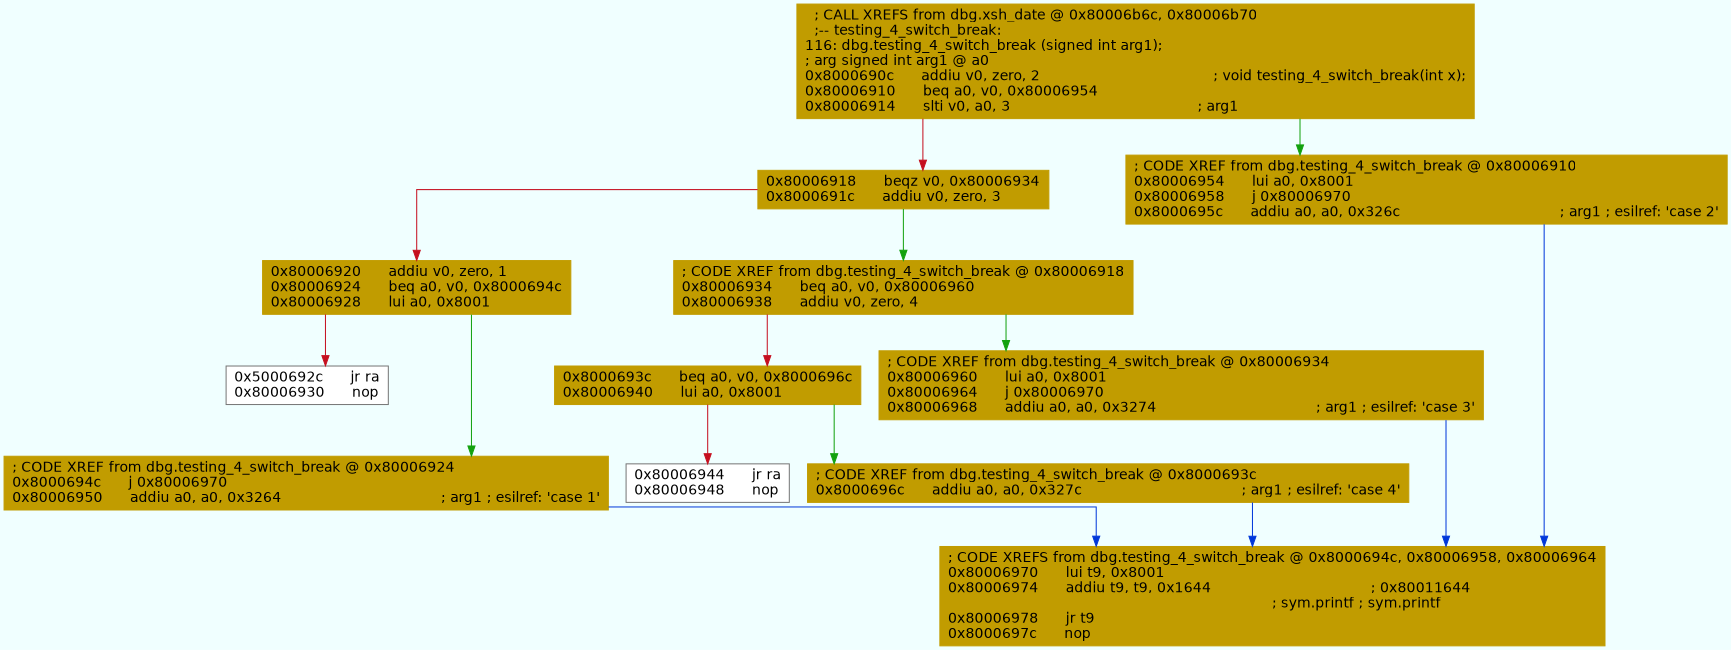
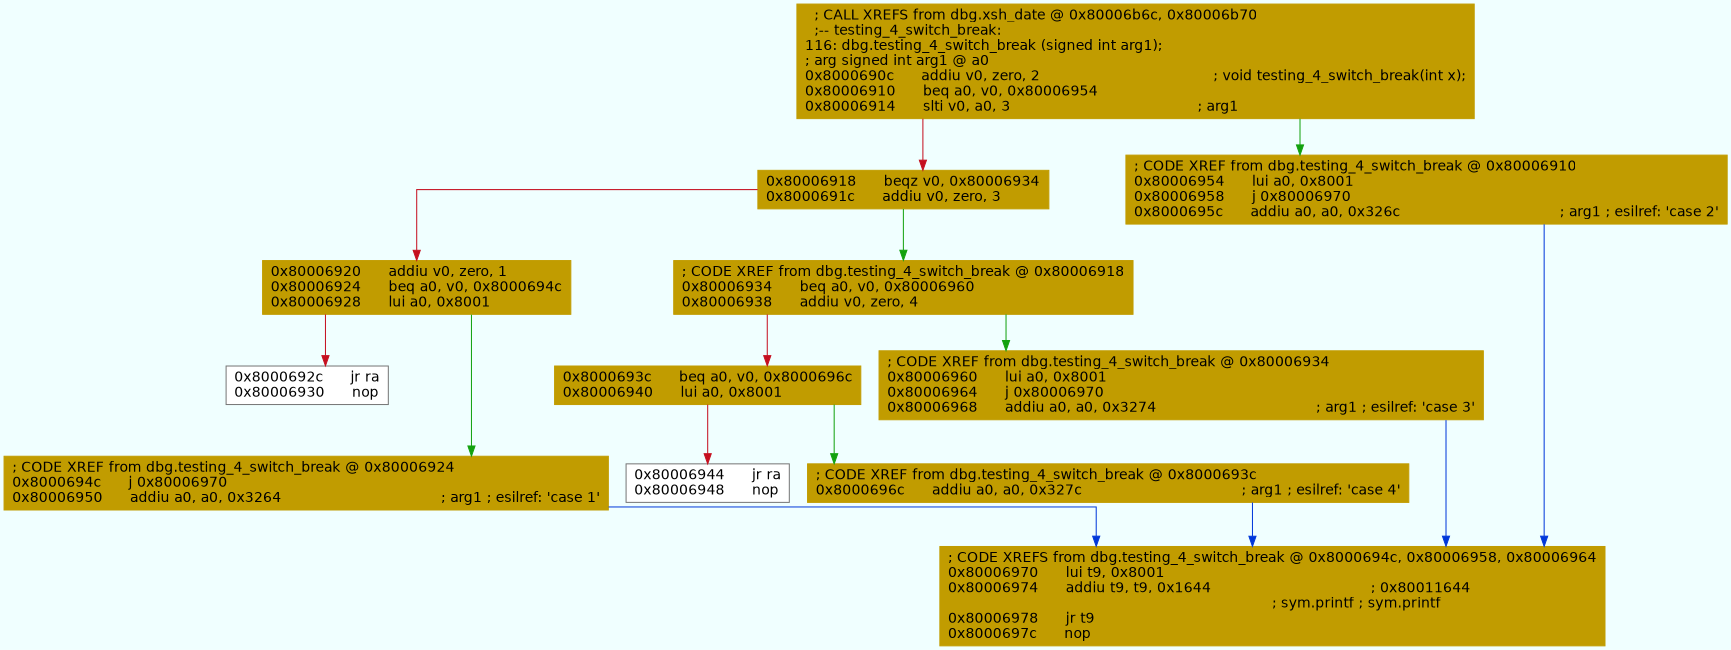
node "0x5000692c      jr ra 0x80006930      nop": label "0x5000692c      jr ra 0x80006930      nop" -> "0x8000692c      jr ra 0x80006930      nop"
